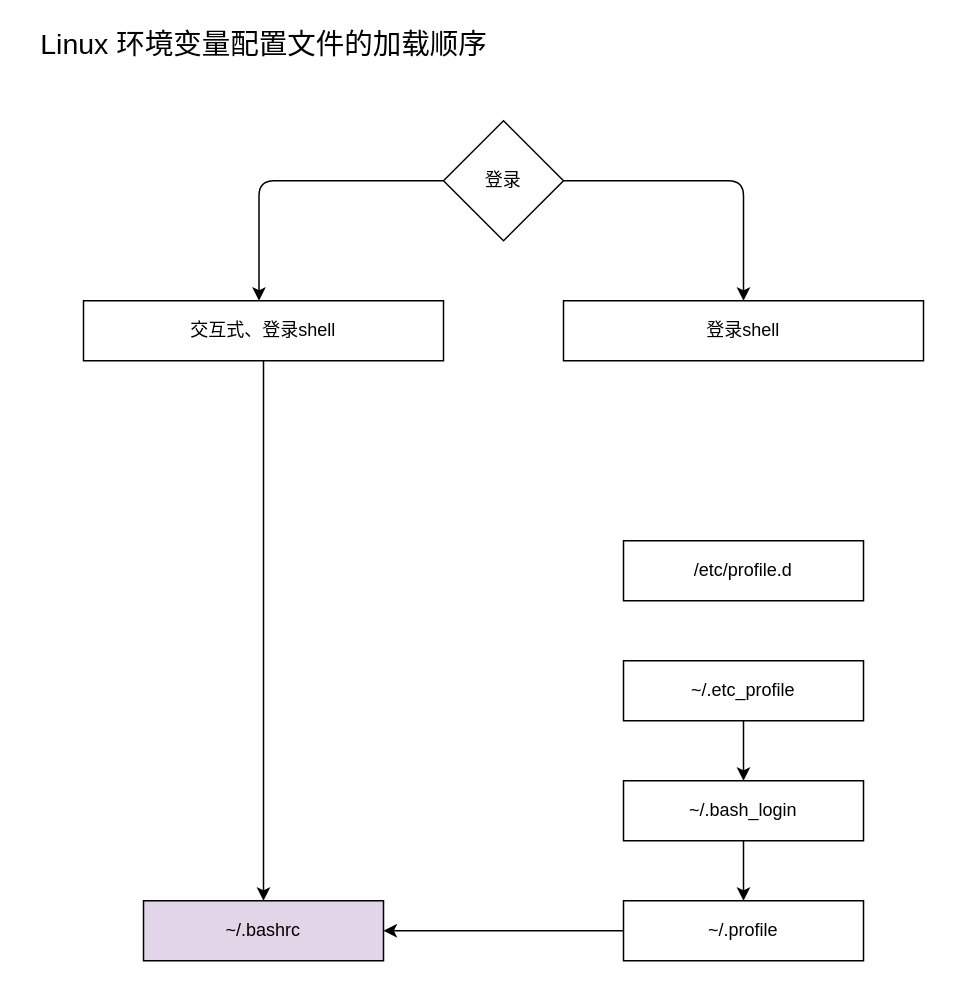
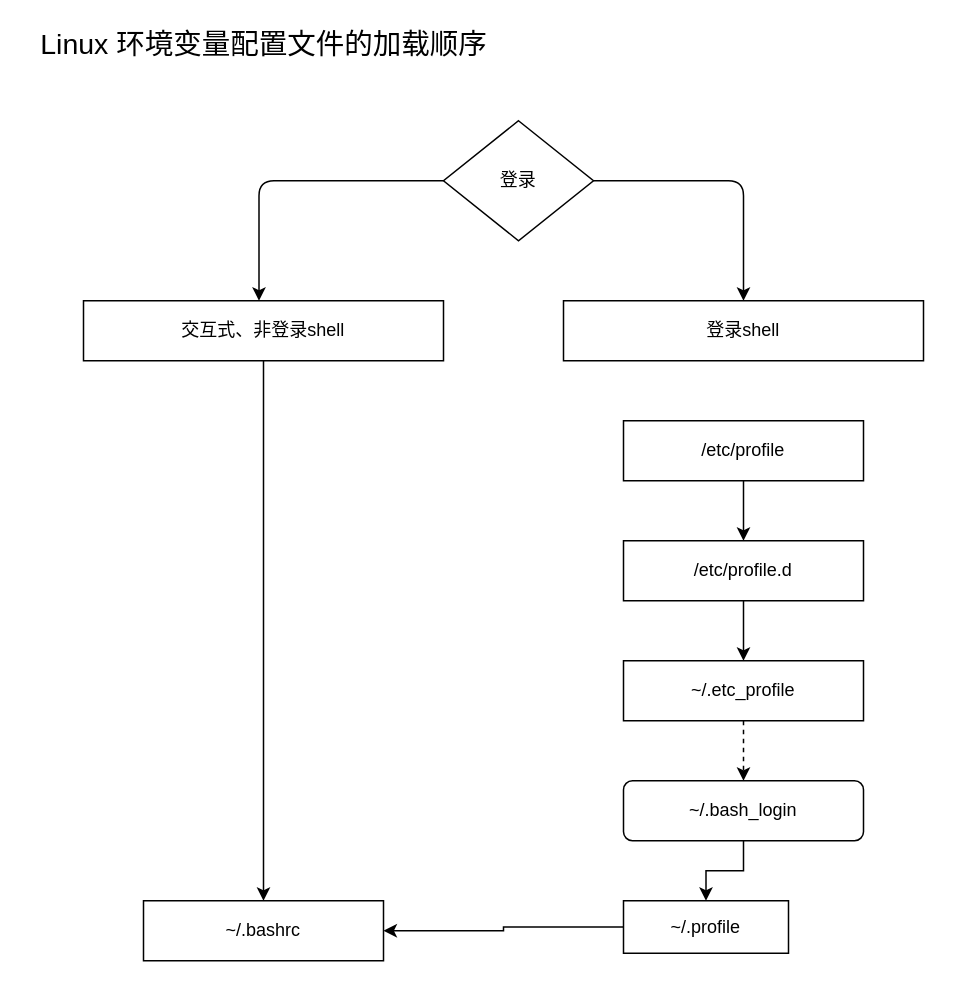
node "登录": size 120x120 -> 150x120
node "交互式、登录shell": label "交互式、登录shell" -> "交互式、非登录shell"
node "/etc/profile": added
edge "/etc/profile" -> "/etc/profile.d": added
edge "/etc/profile.d" -> "~/.etc_profile": added
edge "~/.etc_profile" -> "~/.bash_login": style solid -> dashed
node "~/.bash_login": shape rectangle -> rounded rectangle
node "~/.bashrc": fillcolor #e1d5e7 -> #ffffff
node "~/.profile": size 240x60 -> 165x53
